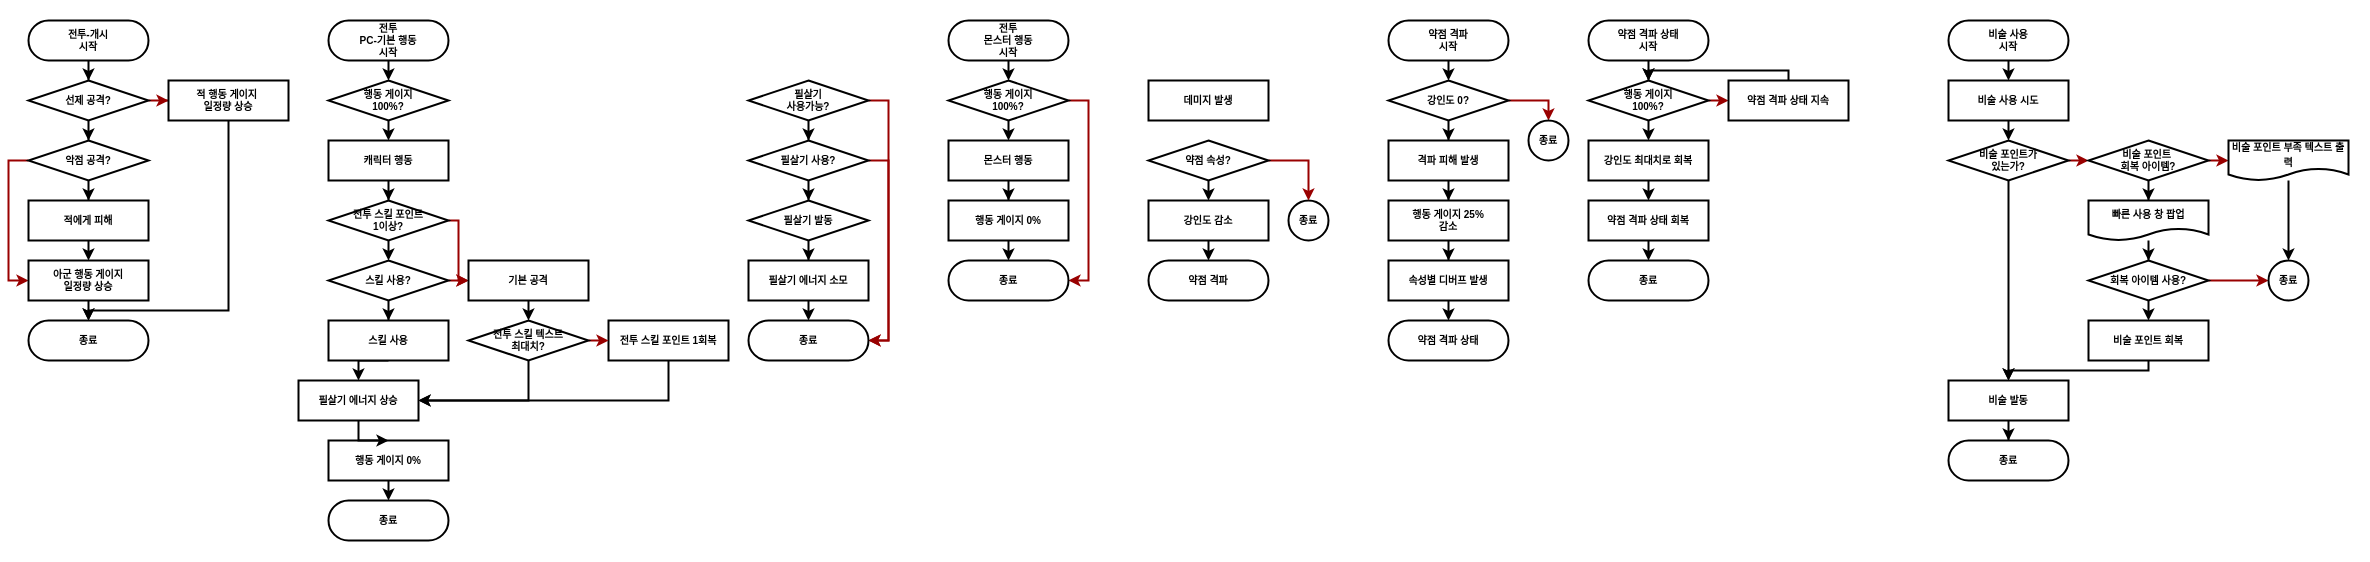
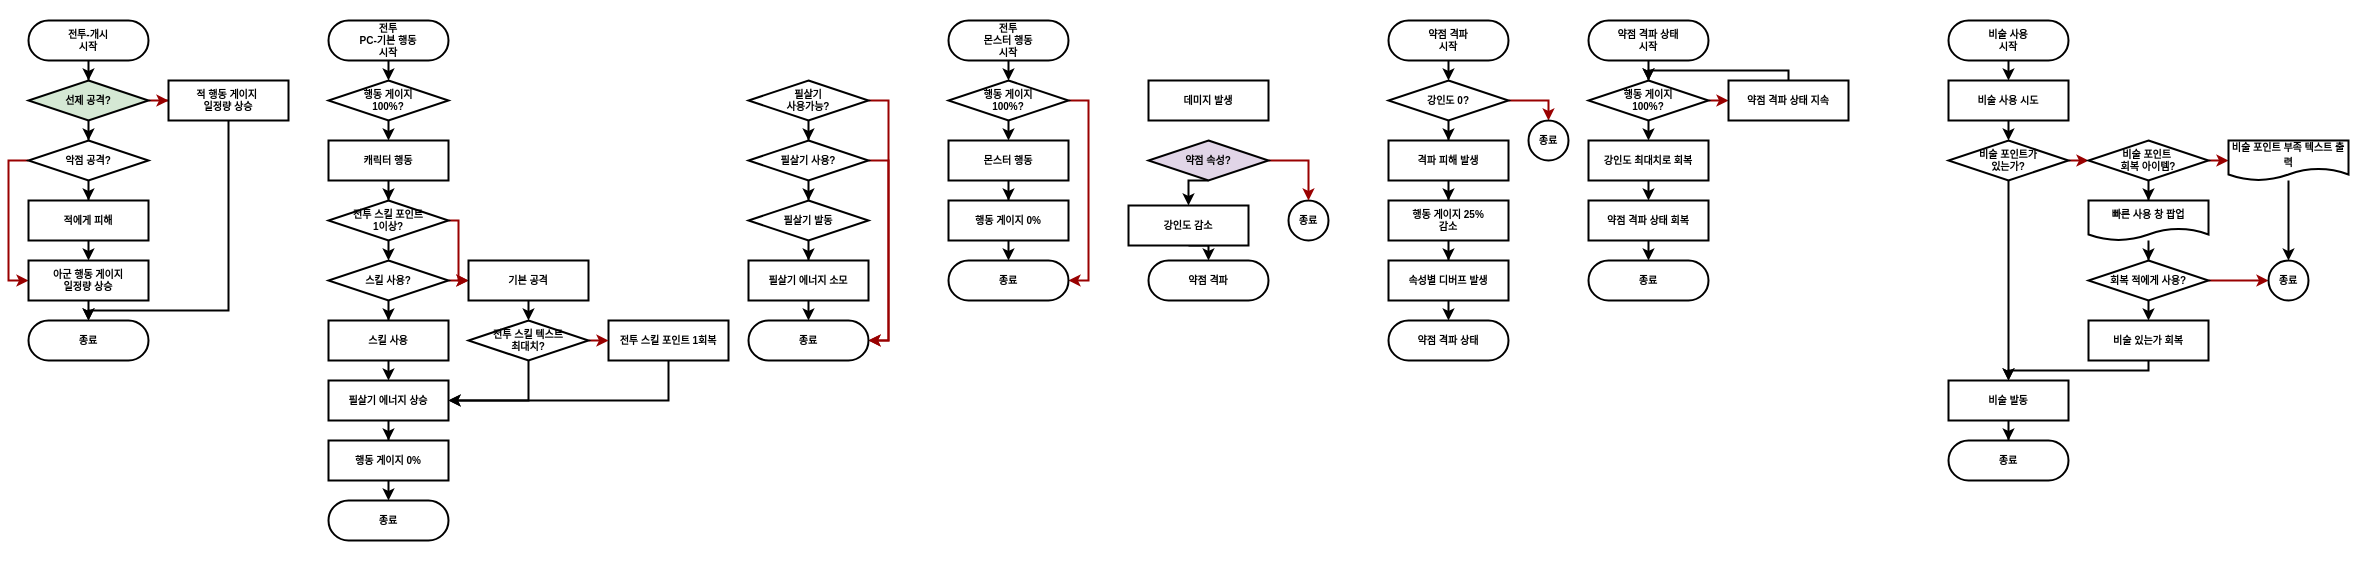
node "선제 공격?": fillcolor #ffffff -> #d5e8d4
node "약점 속성?": fillcolor #ffffff -> #e1d5e7
node "강인도 감소": moved (1209, 221) -> (1189, 226)
node "회복 아이템 사용?": label "회복 아이템 사용?" -> "회복 적에게 사용?"
node "비술 포인트 회복": label "비술 포인트 회복" -> "비술 있는가 회복"
node "필살기 에너지 상승": moved (359, 401) -> (389, 401)
